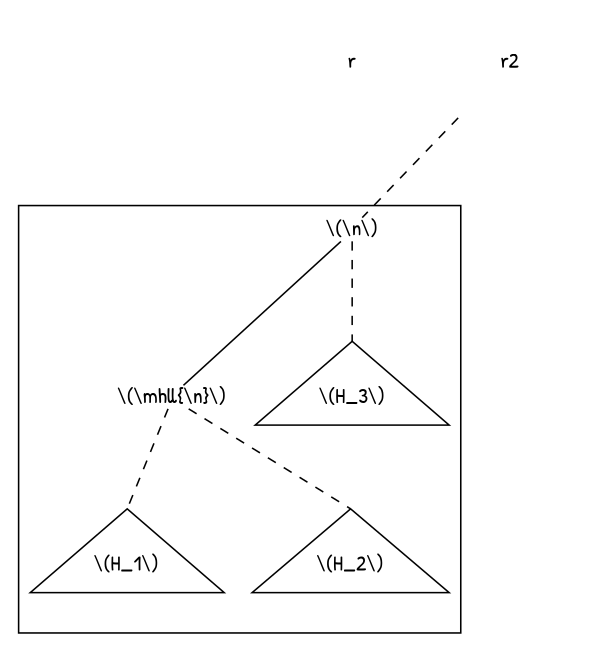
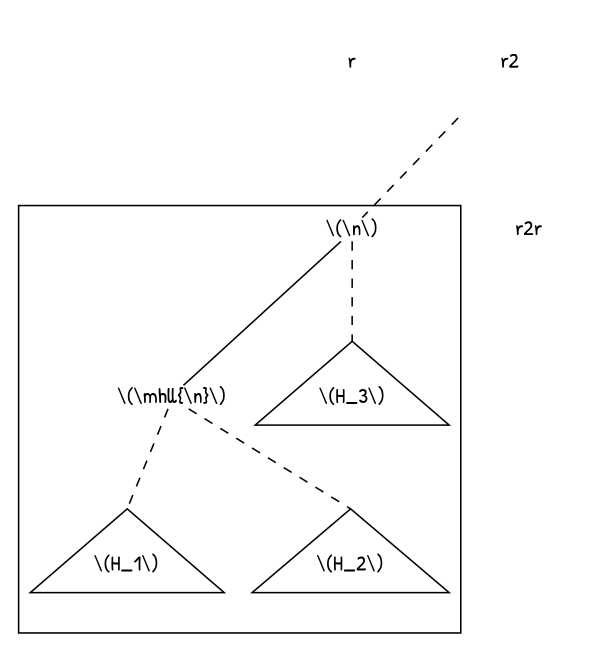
node "r2r": added
